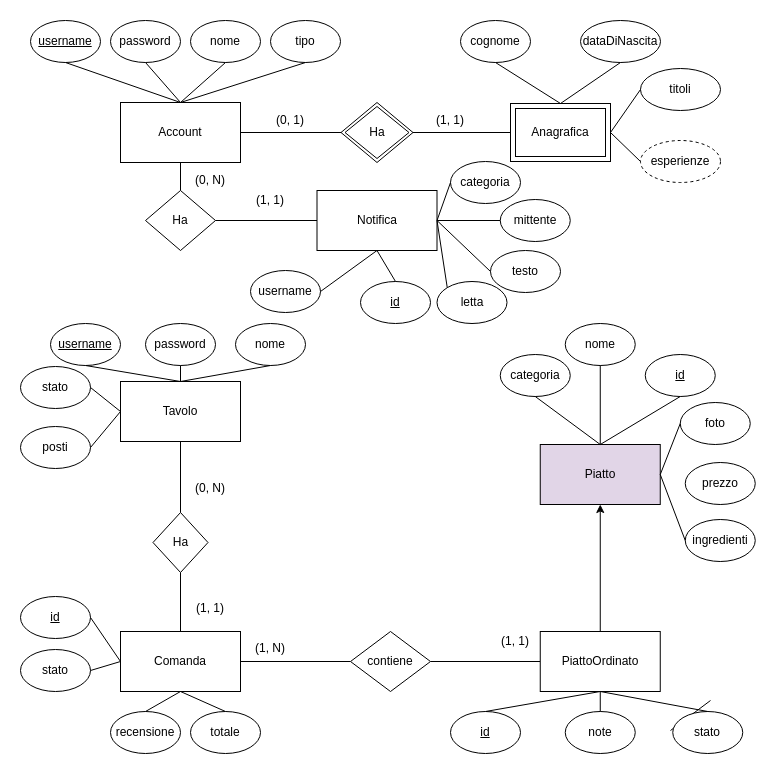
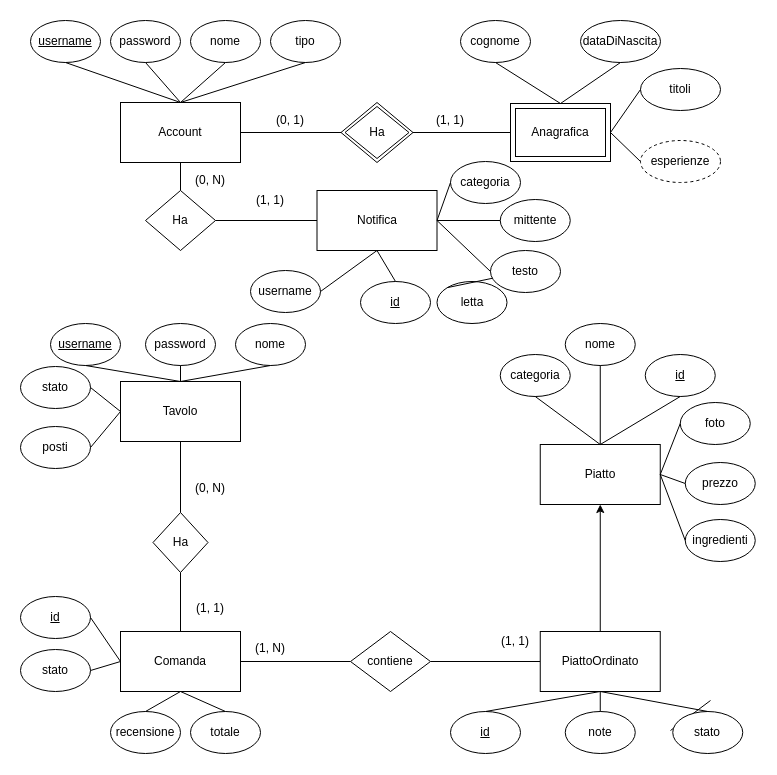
edge "Notifica" -- "letta": now "testo" -- "letta"
node "Piatto": fillcolor #e1d5e7 -> #ffffff
edge "Piatto" -- "prezzo": added
